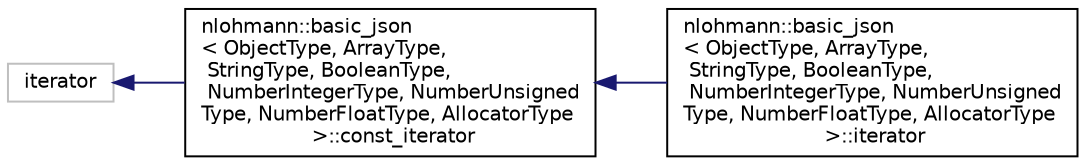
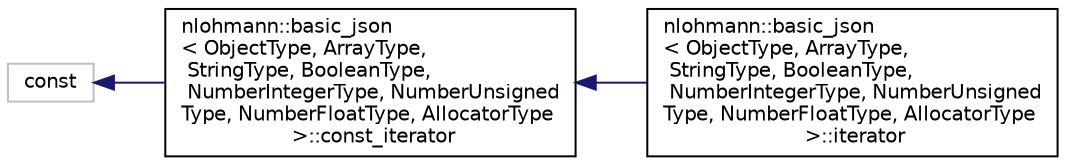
node "iterator": label "iterator" -> "const"
